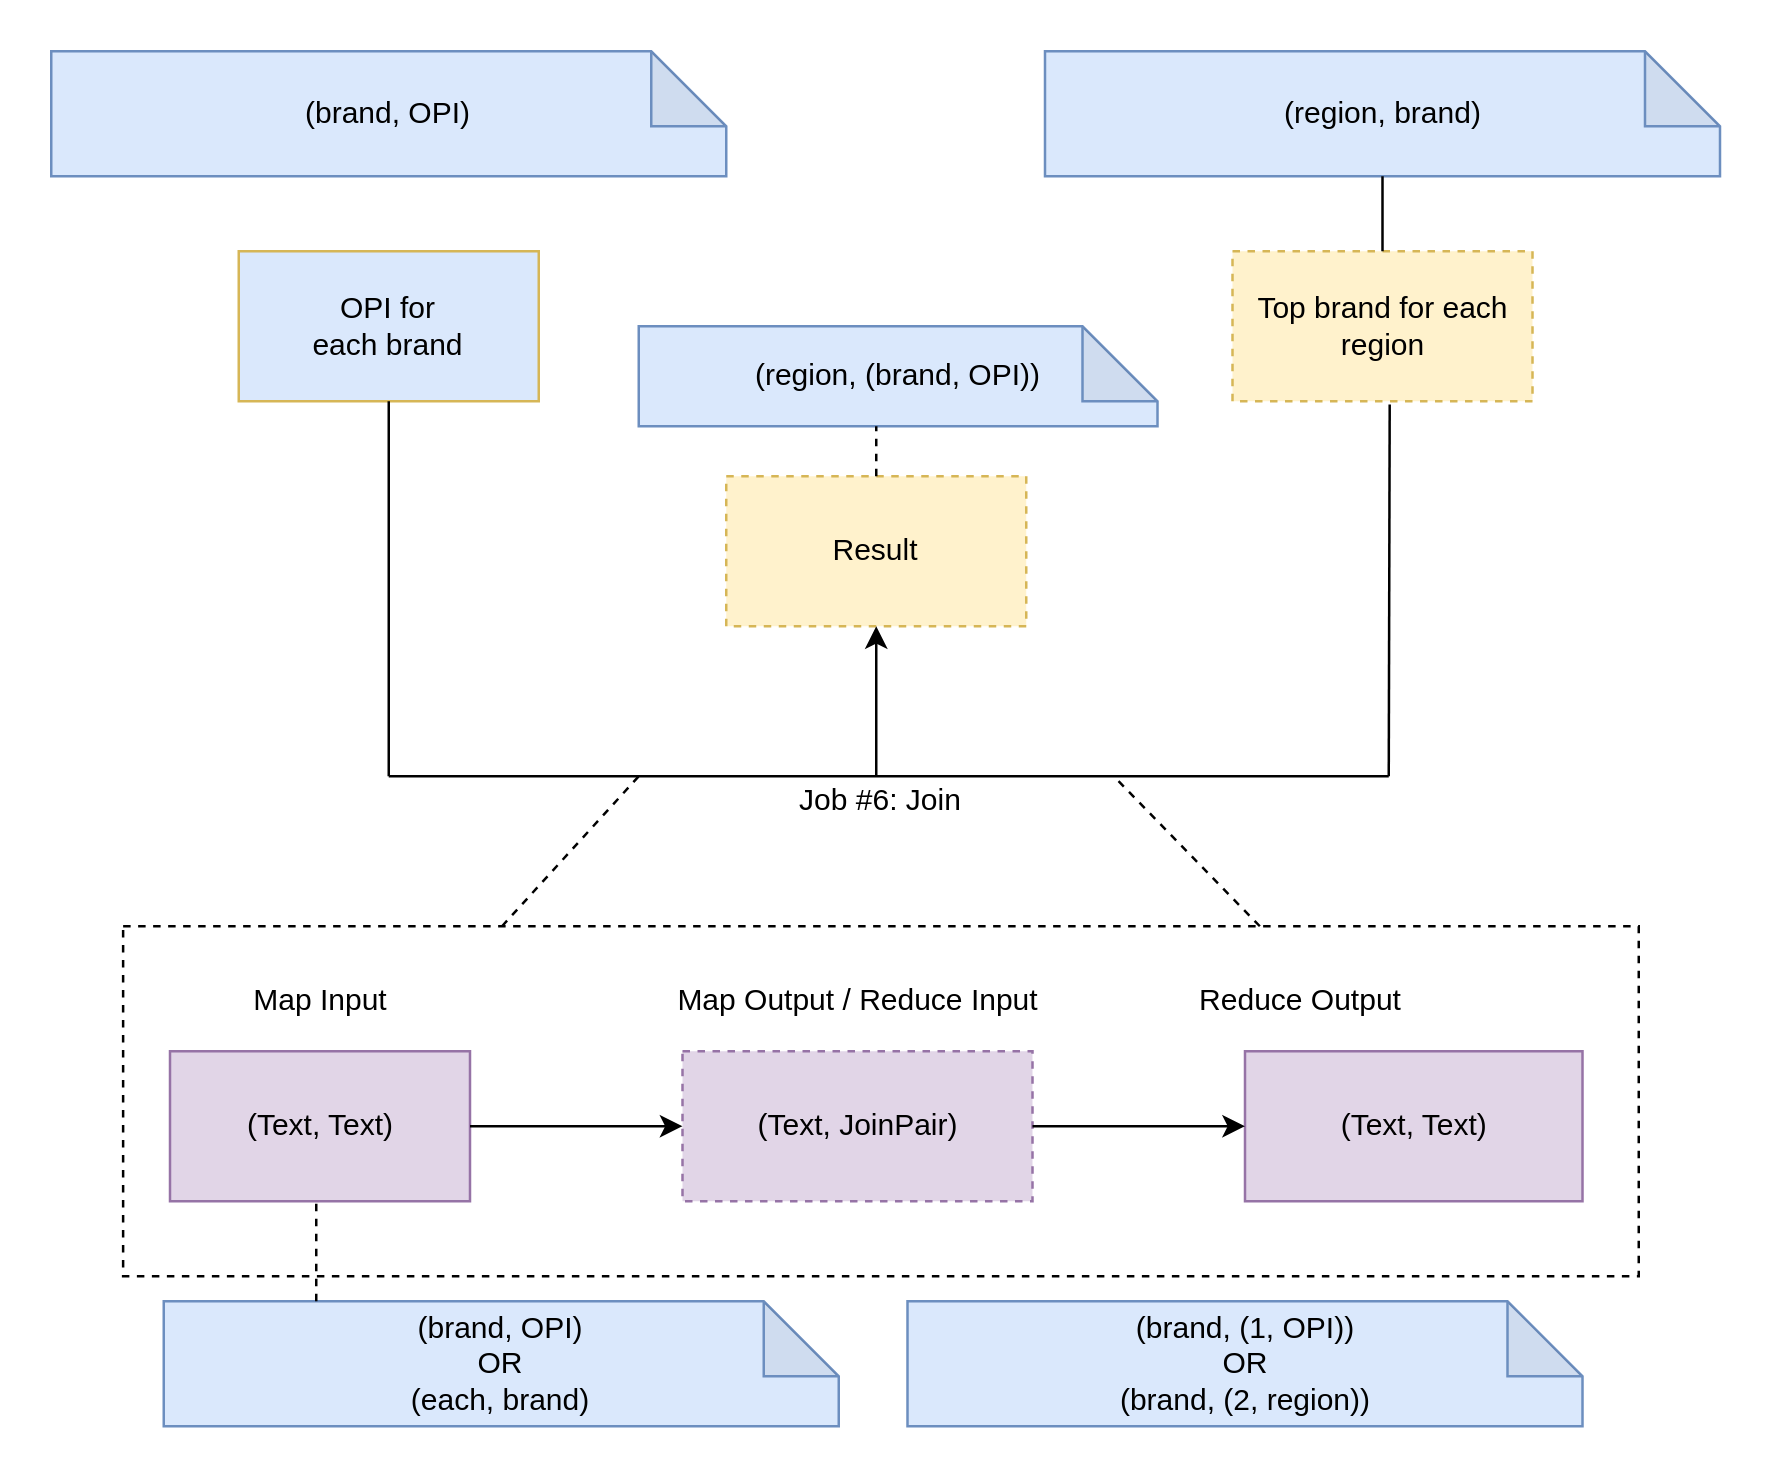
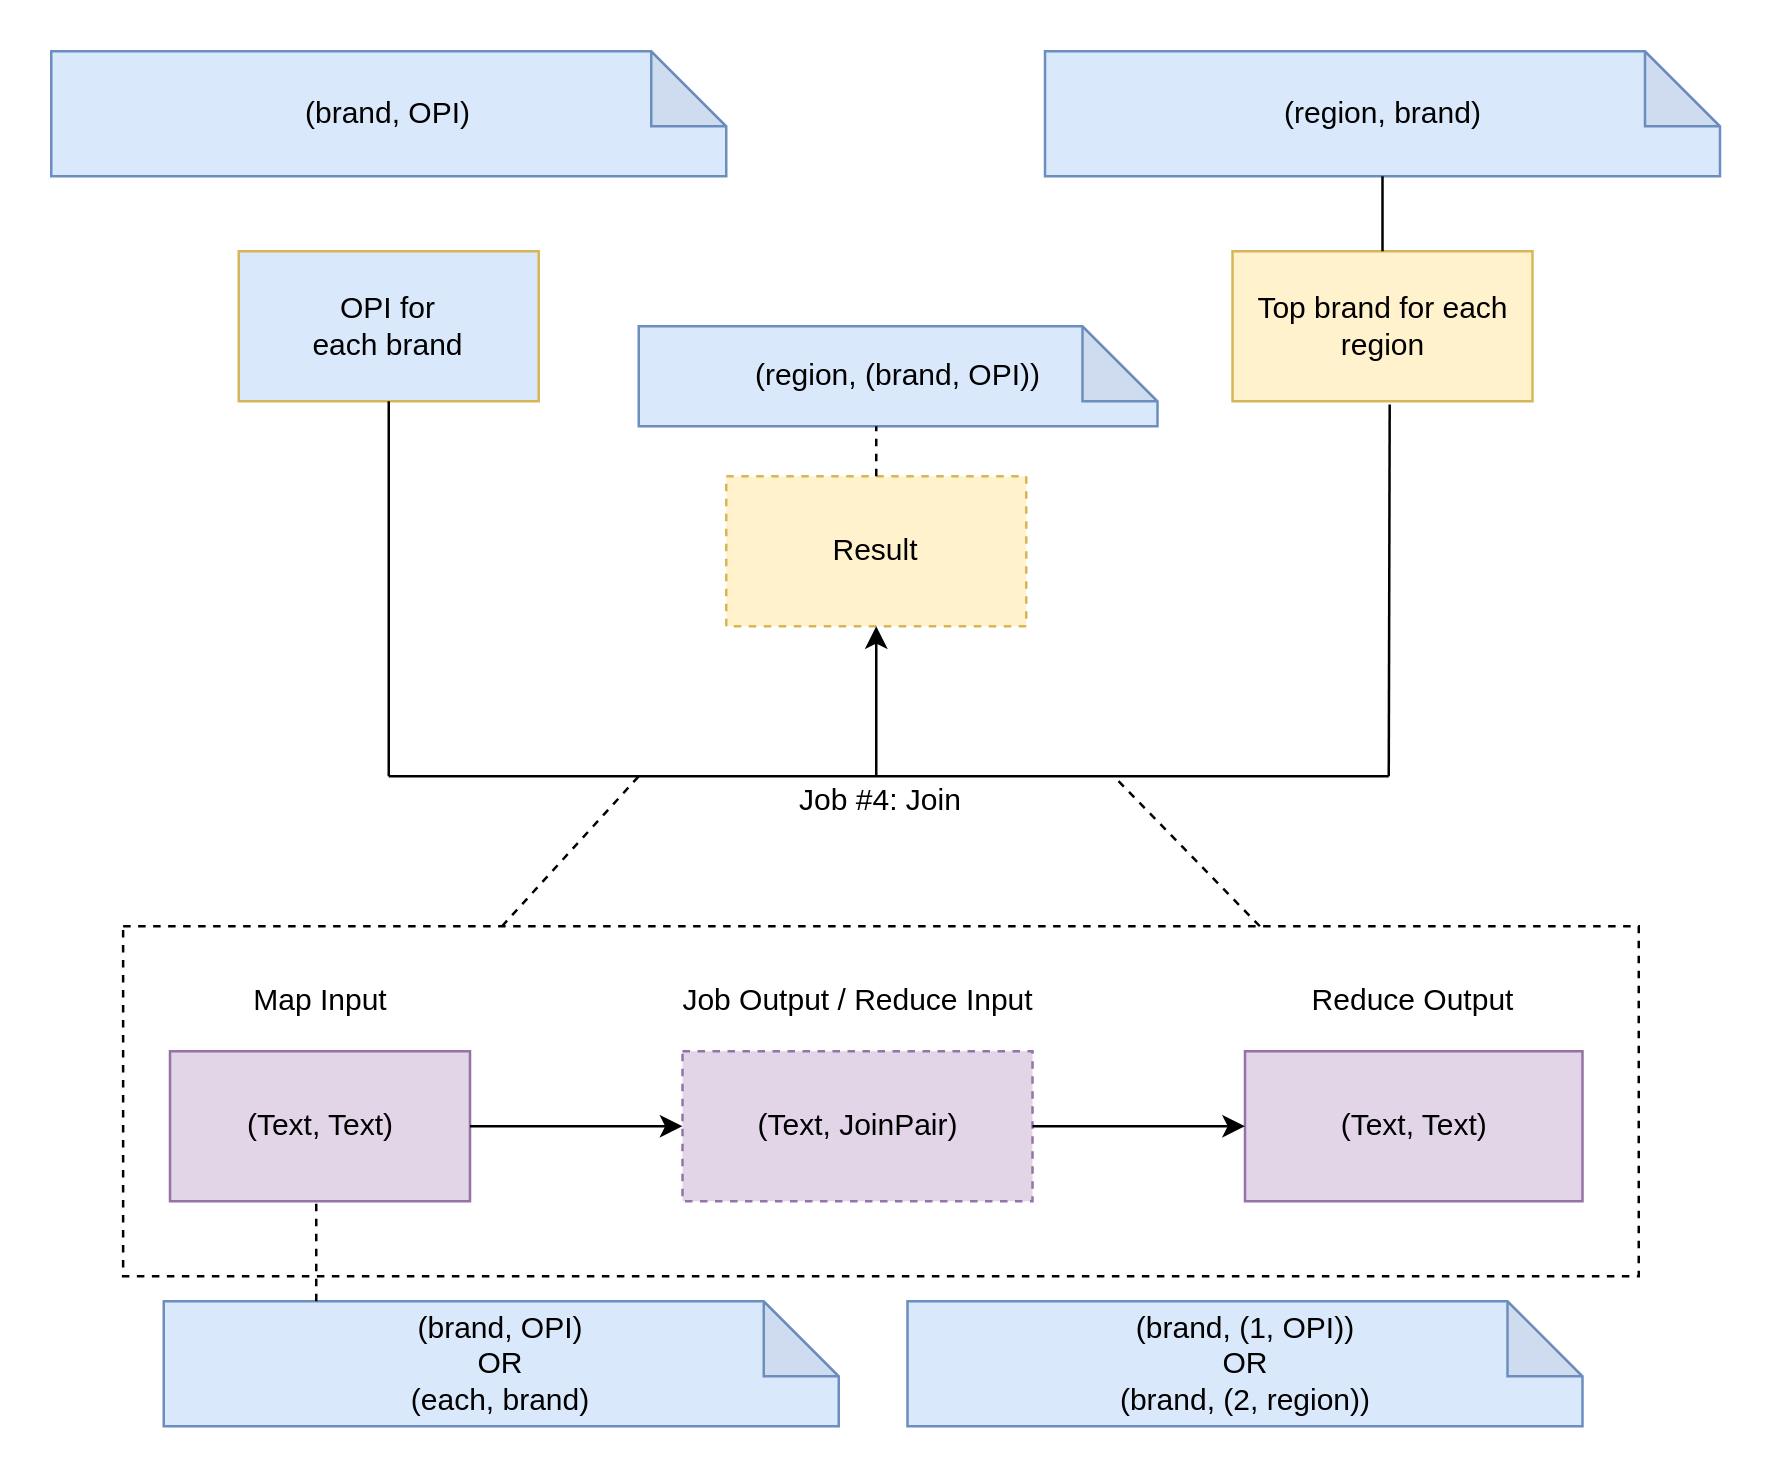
node "Top brand for each region": style dashed -> solid
node "Job #6: Join": label "Job #6: Join" -> "Job #4: Join"
node "Map Output / Reduce Input": label "Map Output / Reduce Input" -> "Job Output / Reduce Input"
node "Reduce Output": moved (1301, 1001) -> (1414, 1001)
